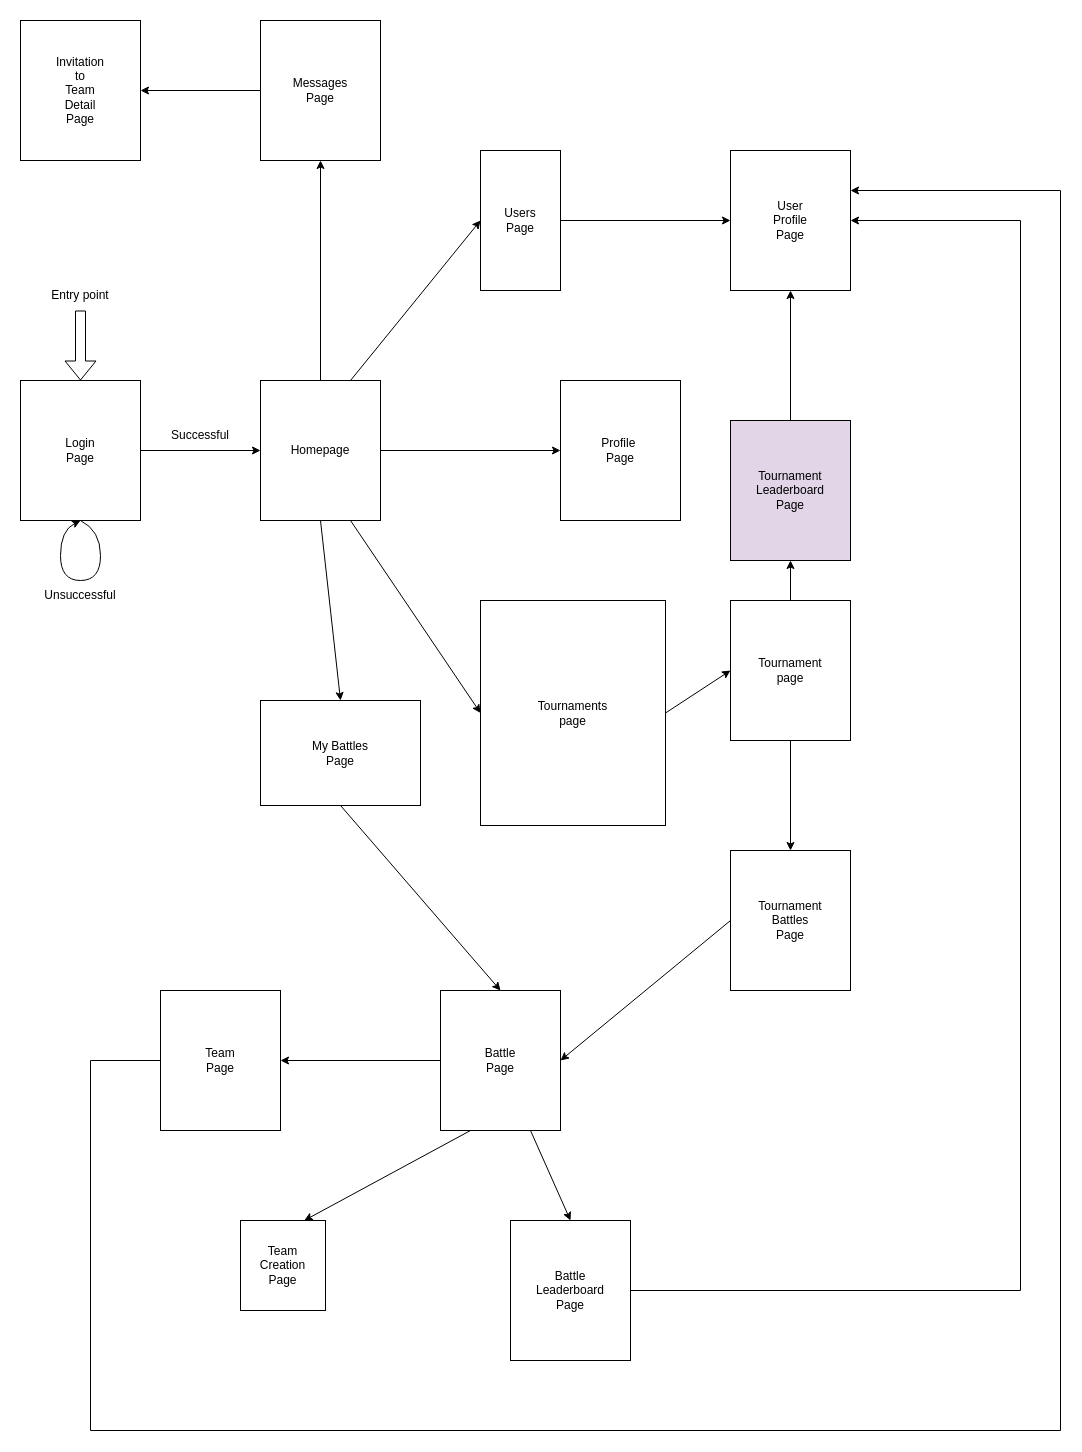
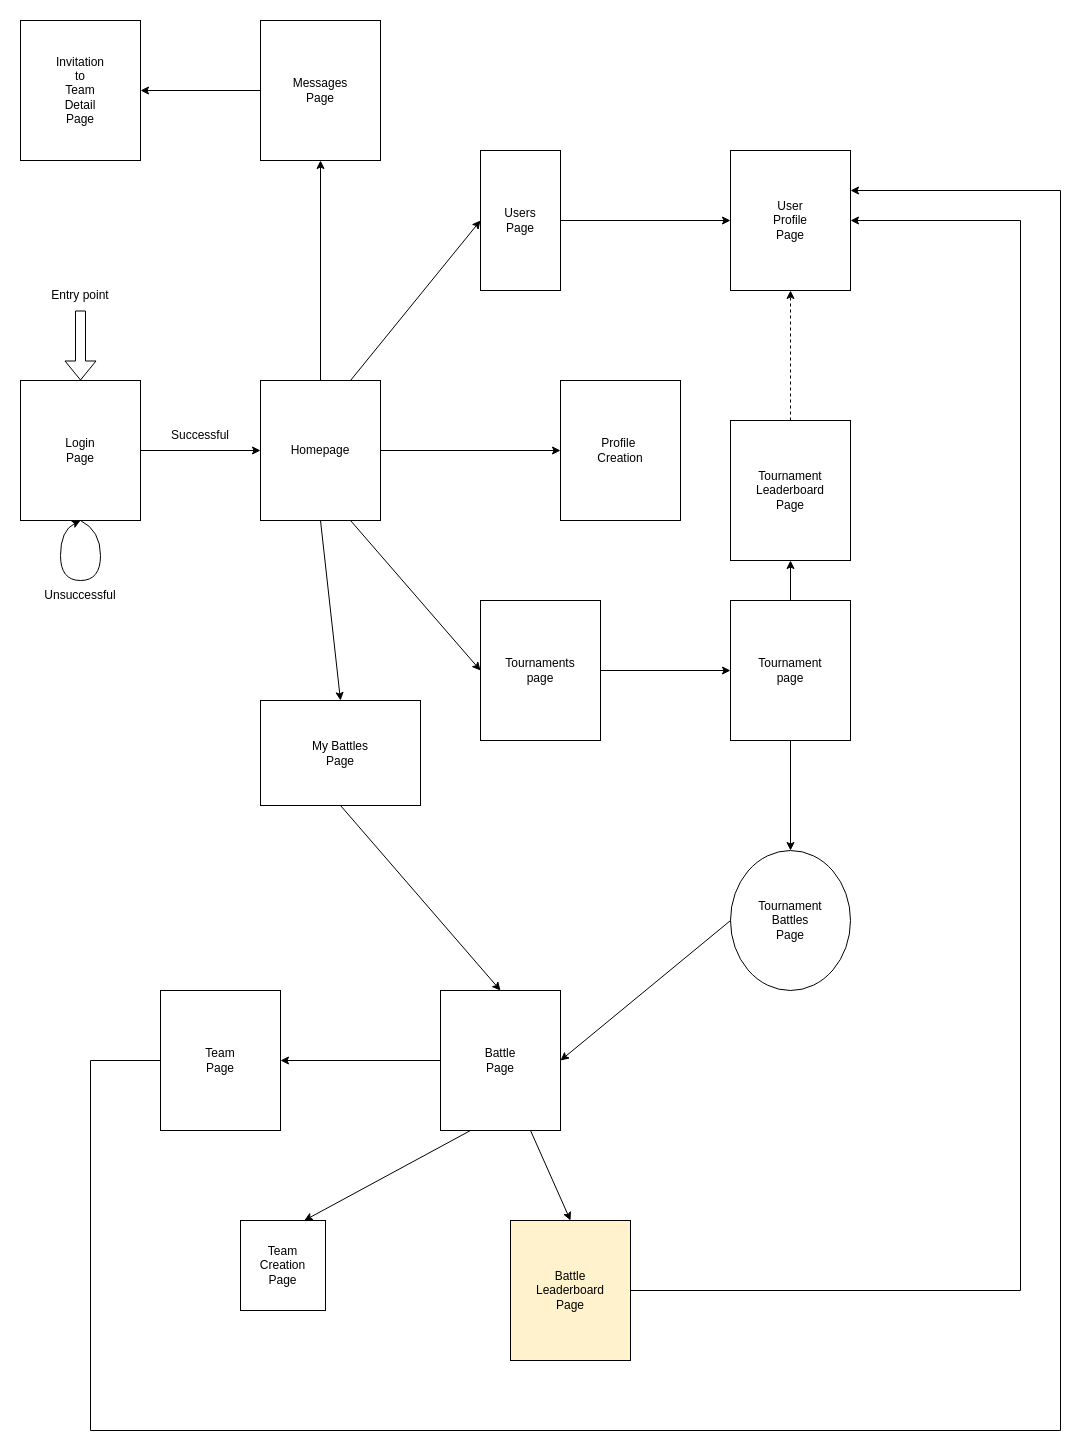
edge "Tournament Leaderboard Page" -> "User Profile Page": style solid -> dashed
node "Profile Page": label "Profile Page" -> "Profile Creation"
node "Tournament Leaderboard Page": fillcolor #e1d5e7 -> #ffffff
node "Tournaments page": size 185x225 -> 120x140
node "Tournament Battles Page": shape rectangle -> ellipse
node "Battle Leaderboard Page": fillcolor #ffffff -> #fff2cc
